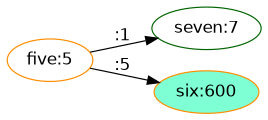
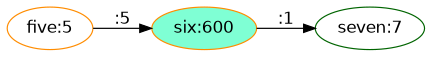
edge "five:5" -> "seven:7": now "six:600" -> "seven:7"
